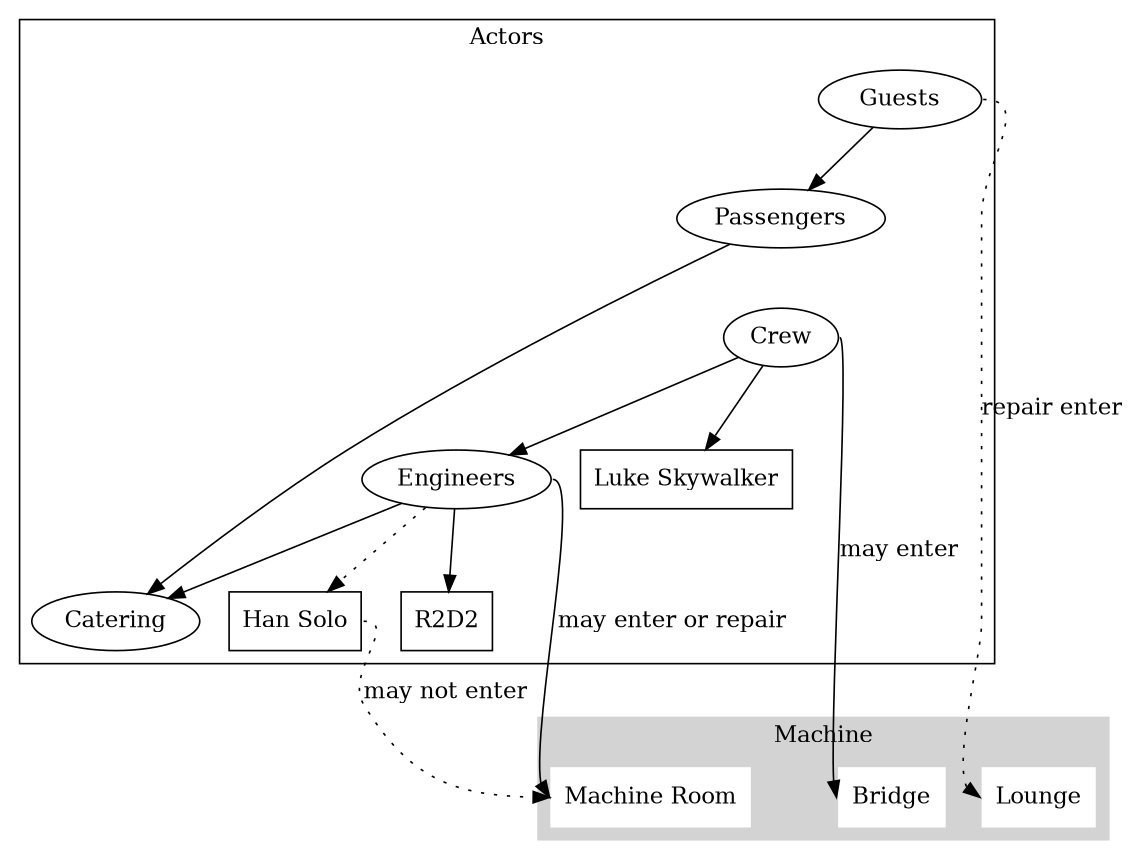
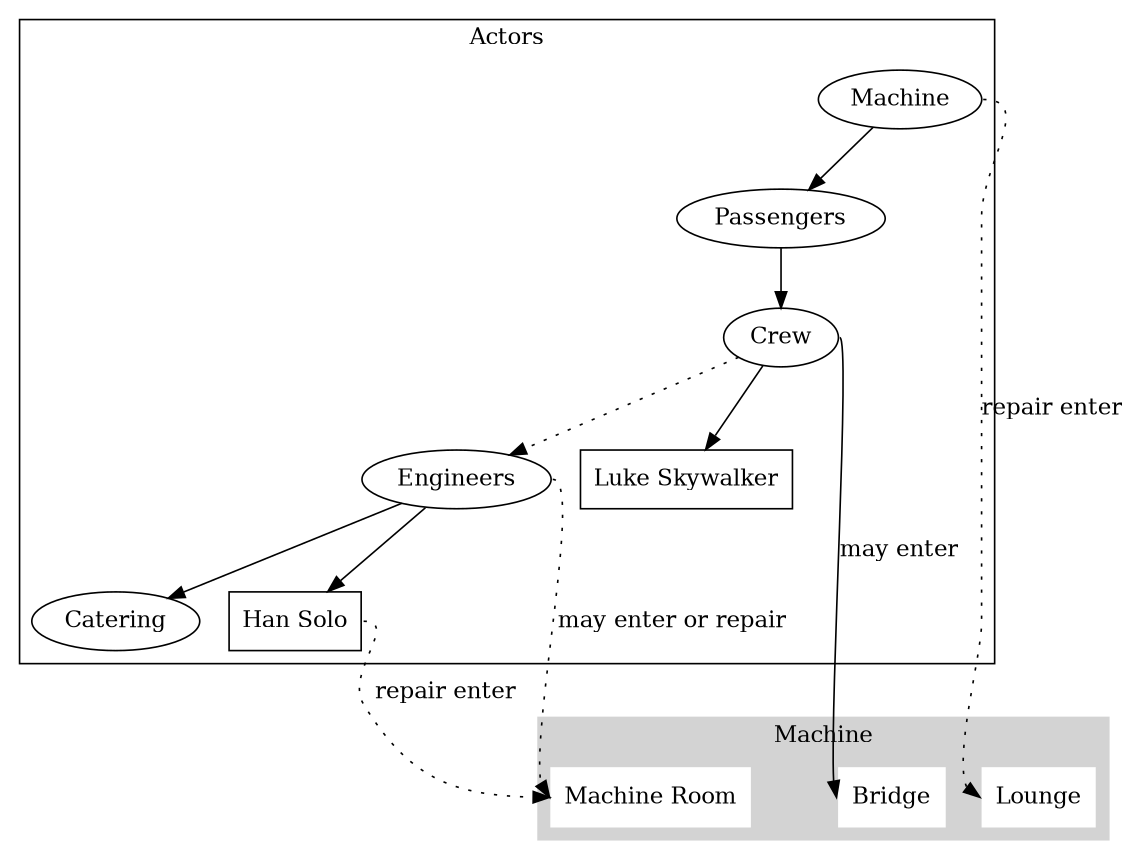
node "Guests": label "Guests" -> "Machine"
edge "Passengers" -> "Catering": now "Passengers" -> "Crew"
edge "Crew" -> "Engineers": style solid -> dotted
edge "Engineers" -> "Han Solo": style dotted -> solid
node "R2D2": removed
edge "Engineers" -> "Machine Room": style solid -> dotted
edge "Han Solo" -> "Machine Room": label "may not enter" -> "repair enter"
